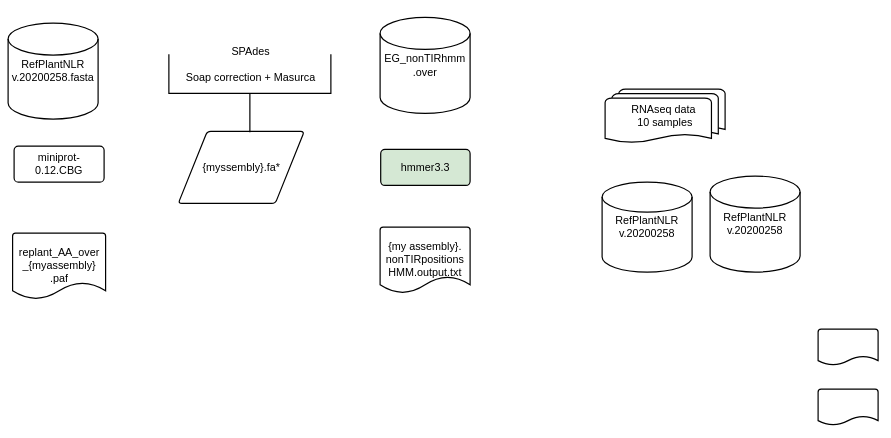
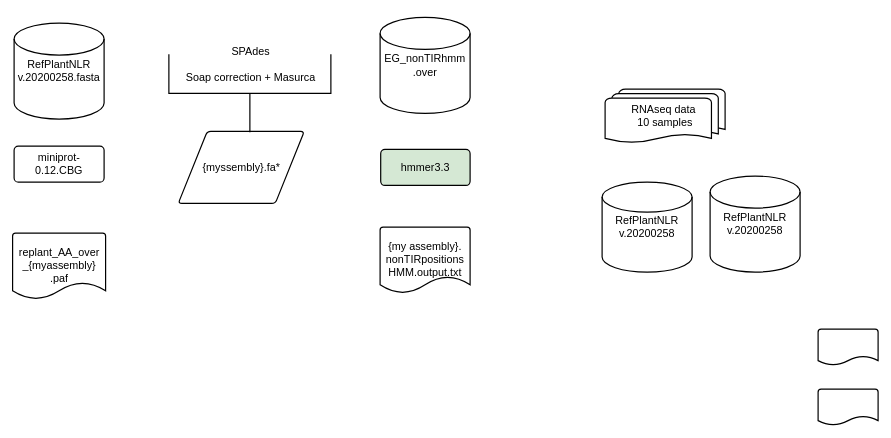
node "RefPlantNLR v.20200258.fasta": moved (53, 71) -> (59, 71)
